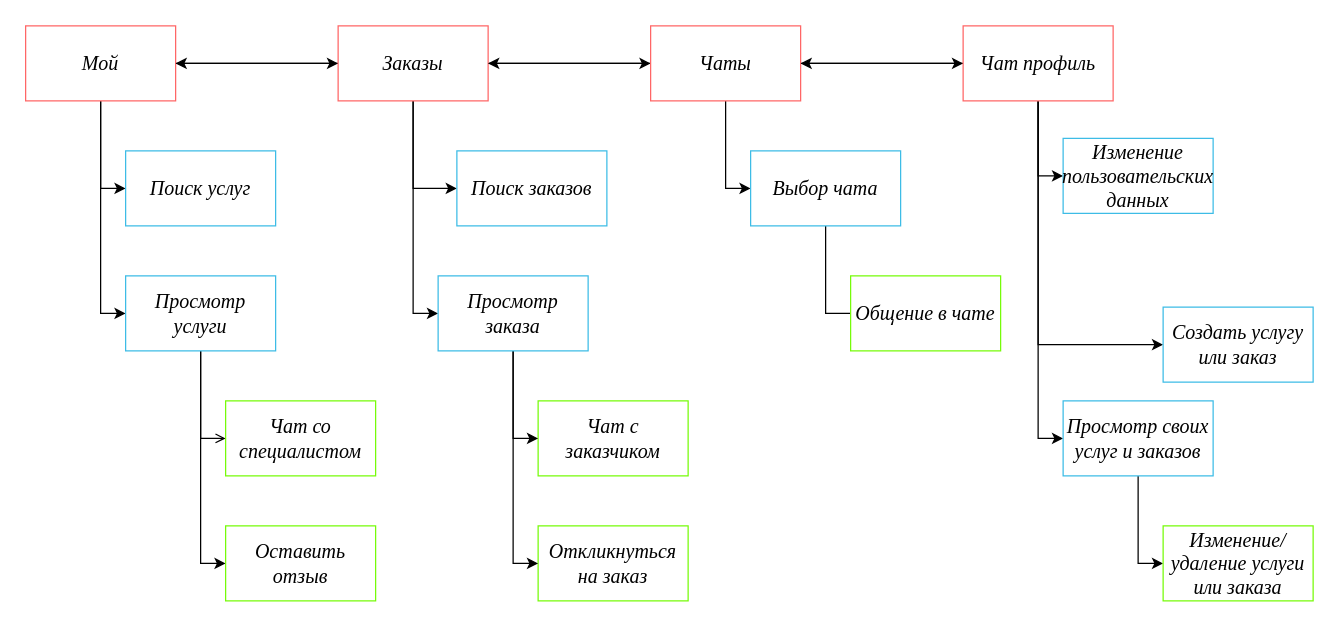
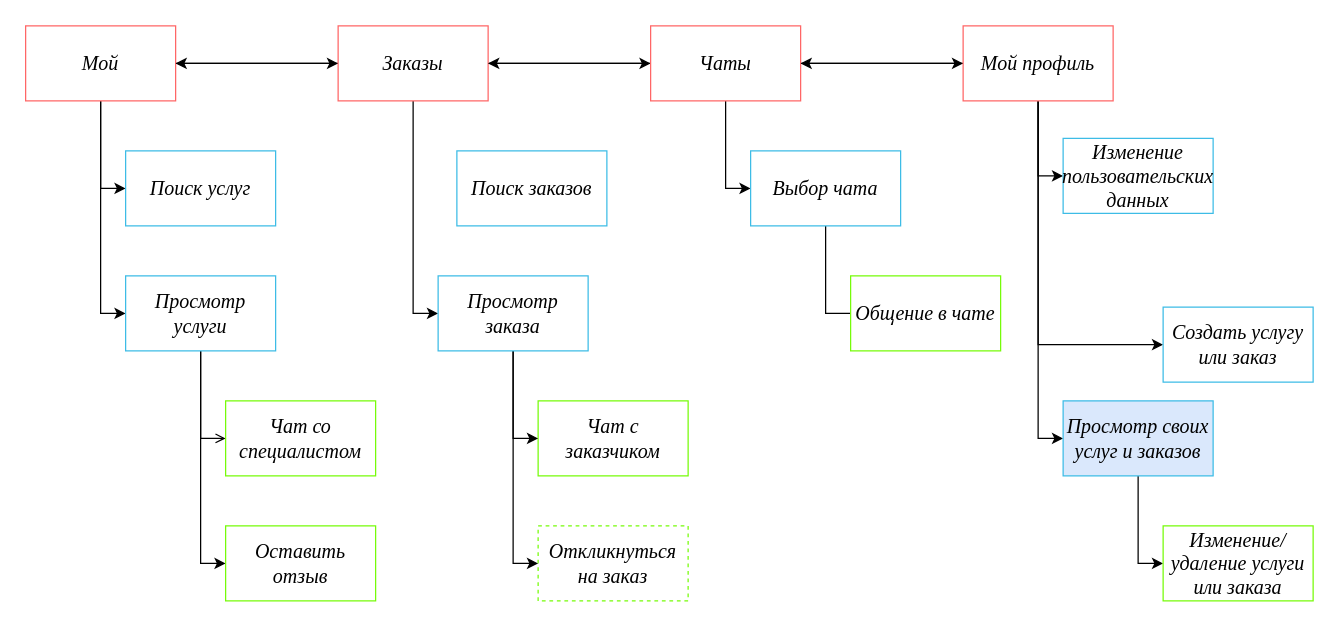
node "Чат профиль": label "Чат профиль" -> "Мой профиль"
edge "Заказы" -> "Поиск заказов": removed
node "Просмотр своих услуг и заказов": fillcolor #ffffff -> #dae8fc
node "Откликнуться на заказ": style solid -> dashed
